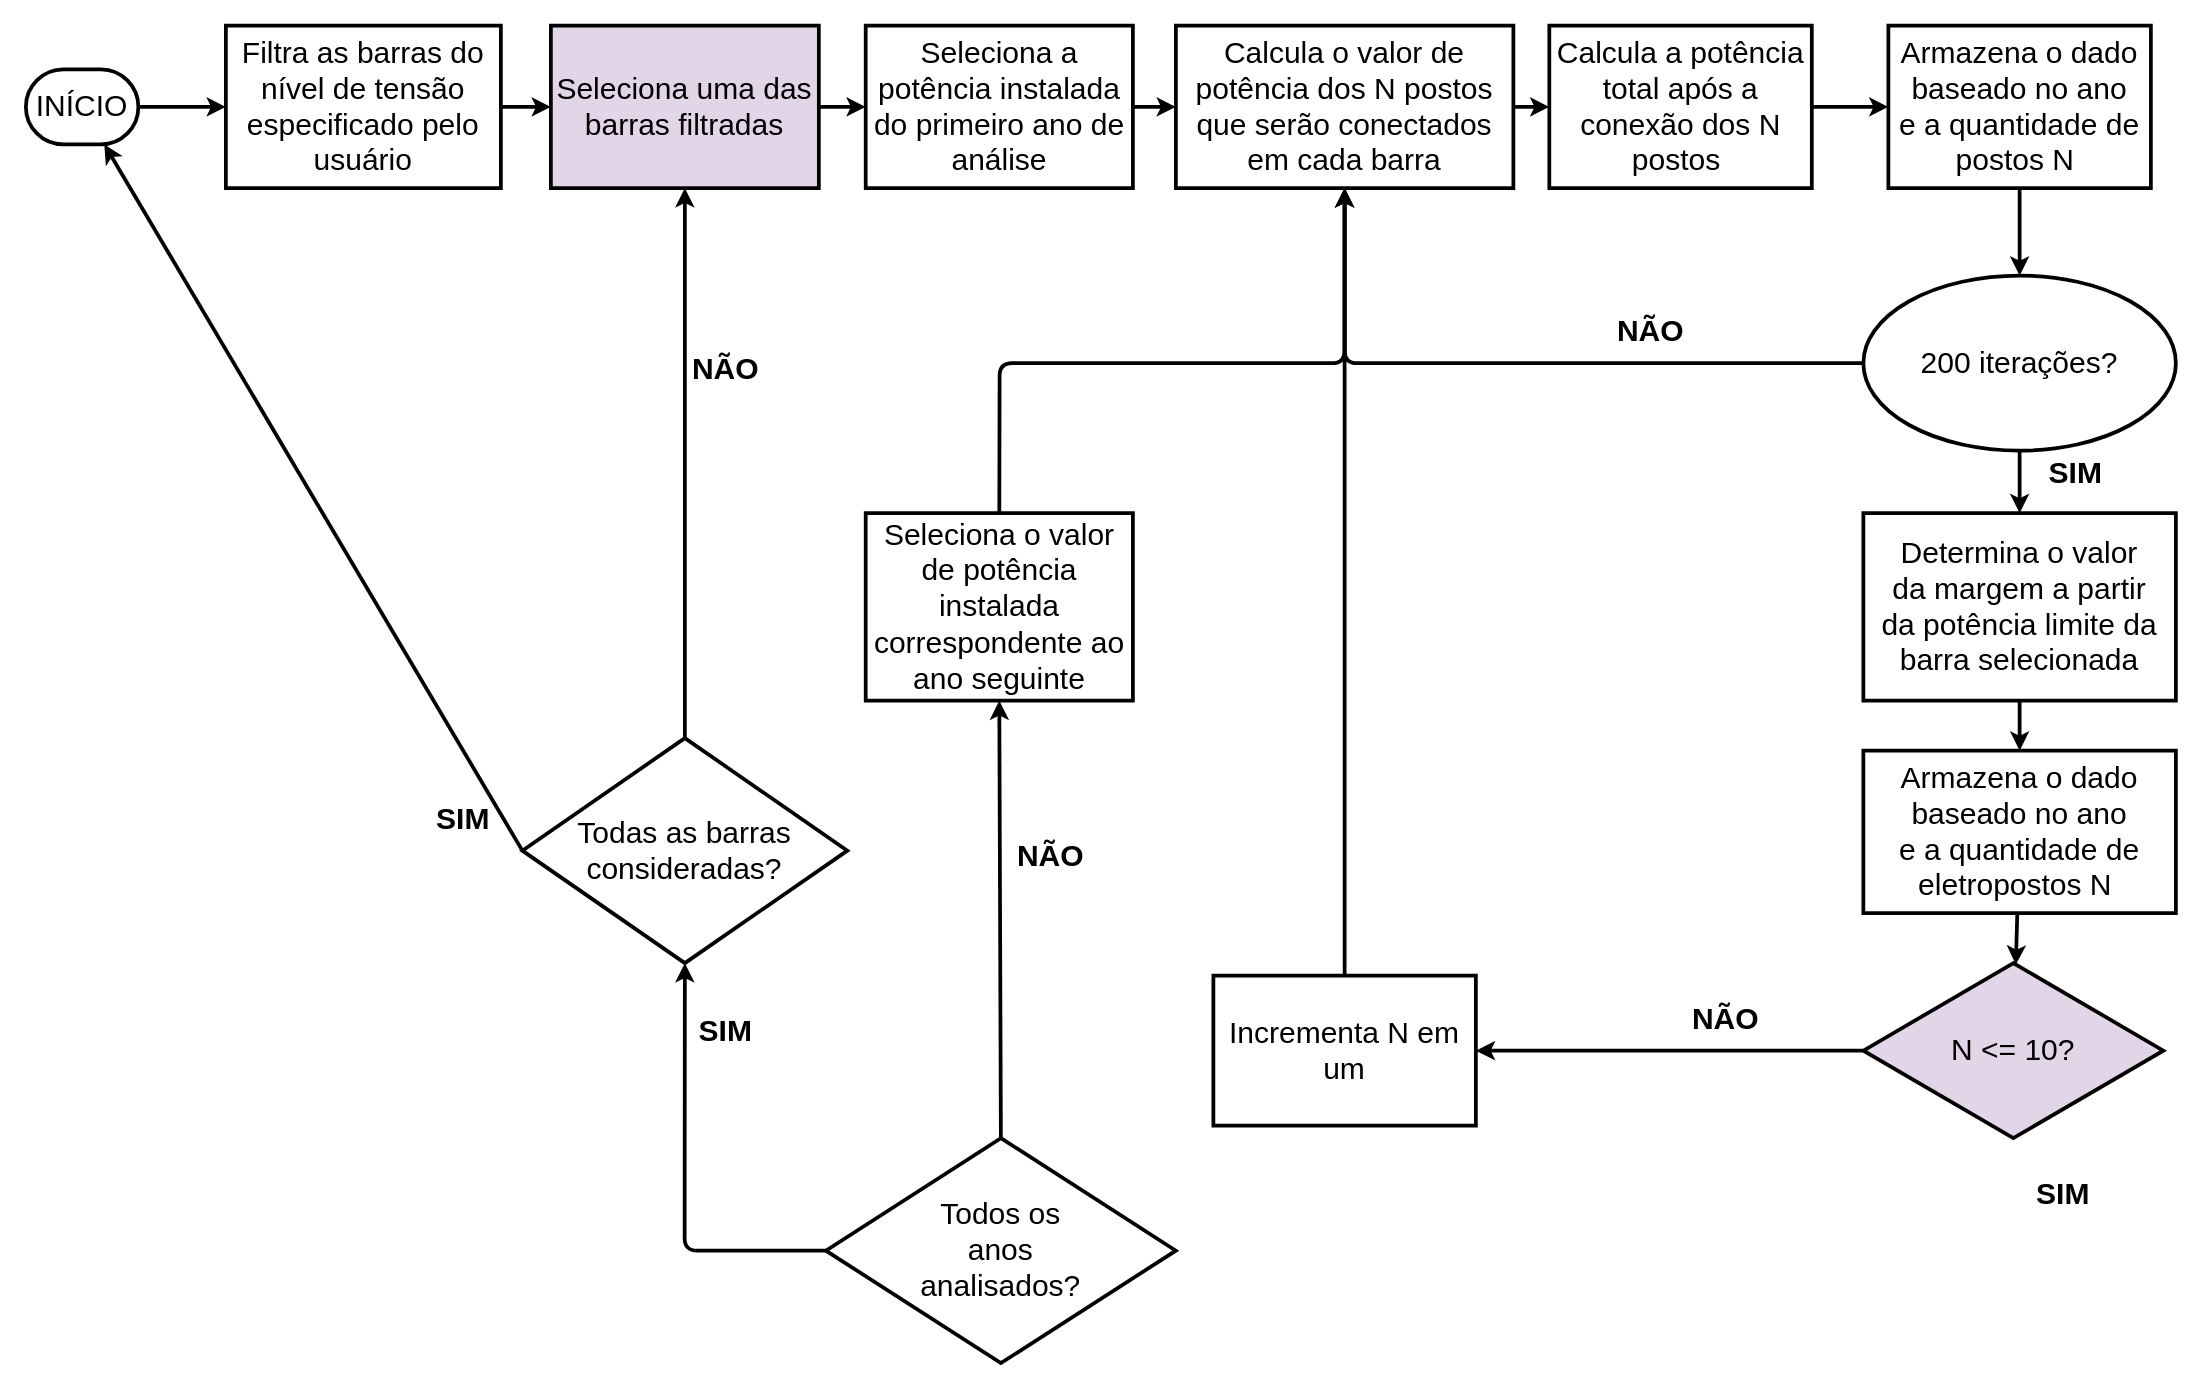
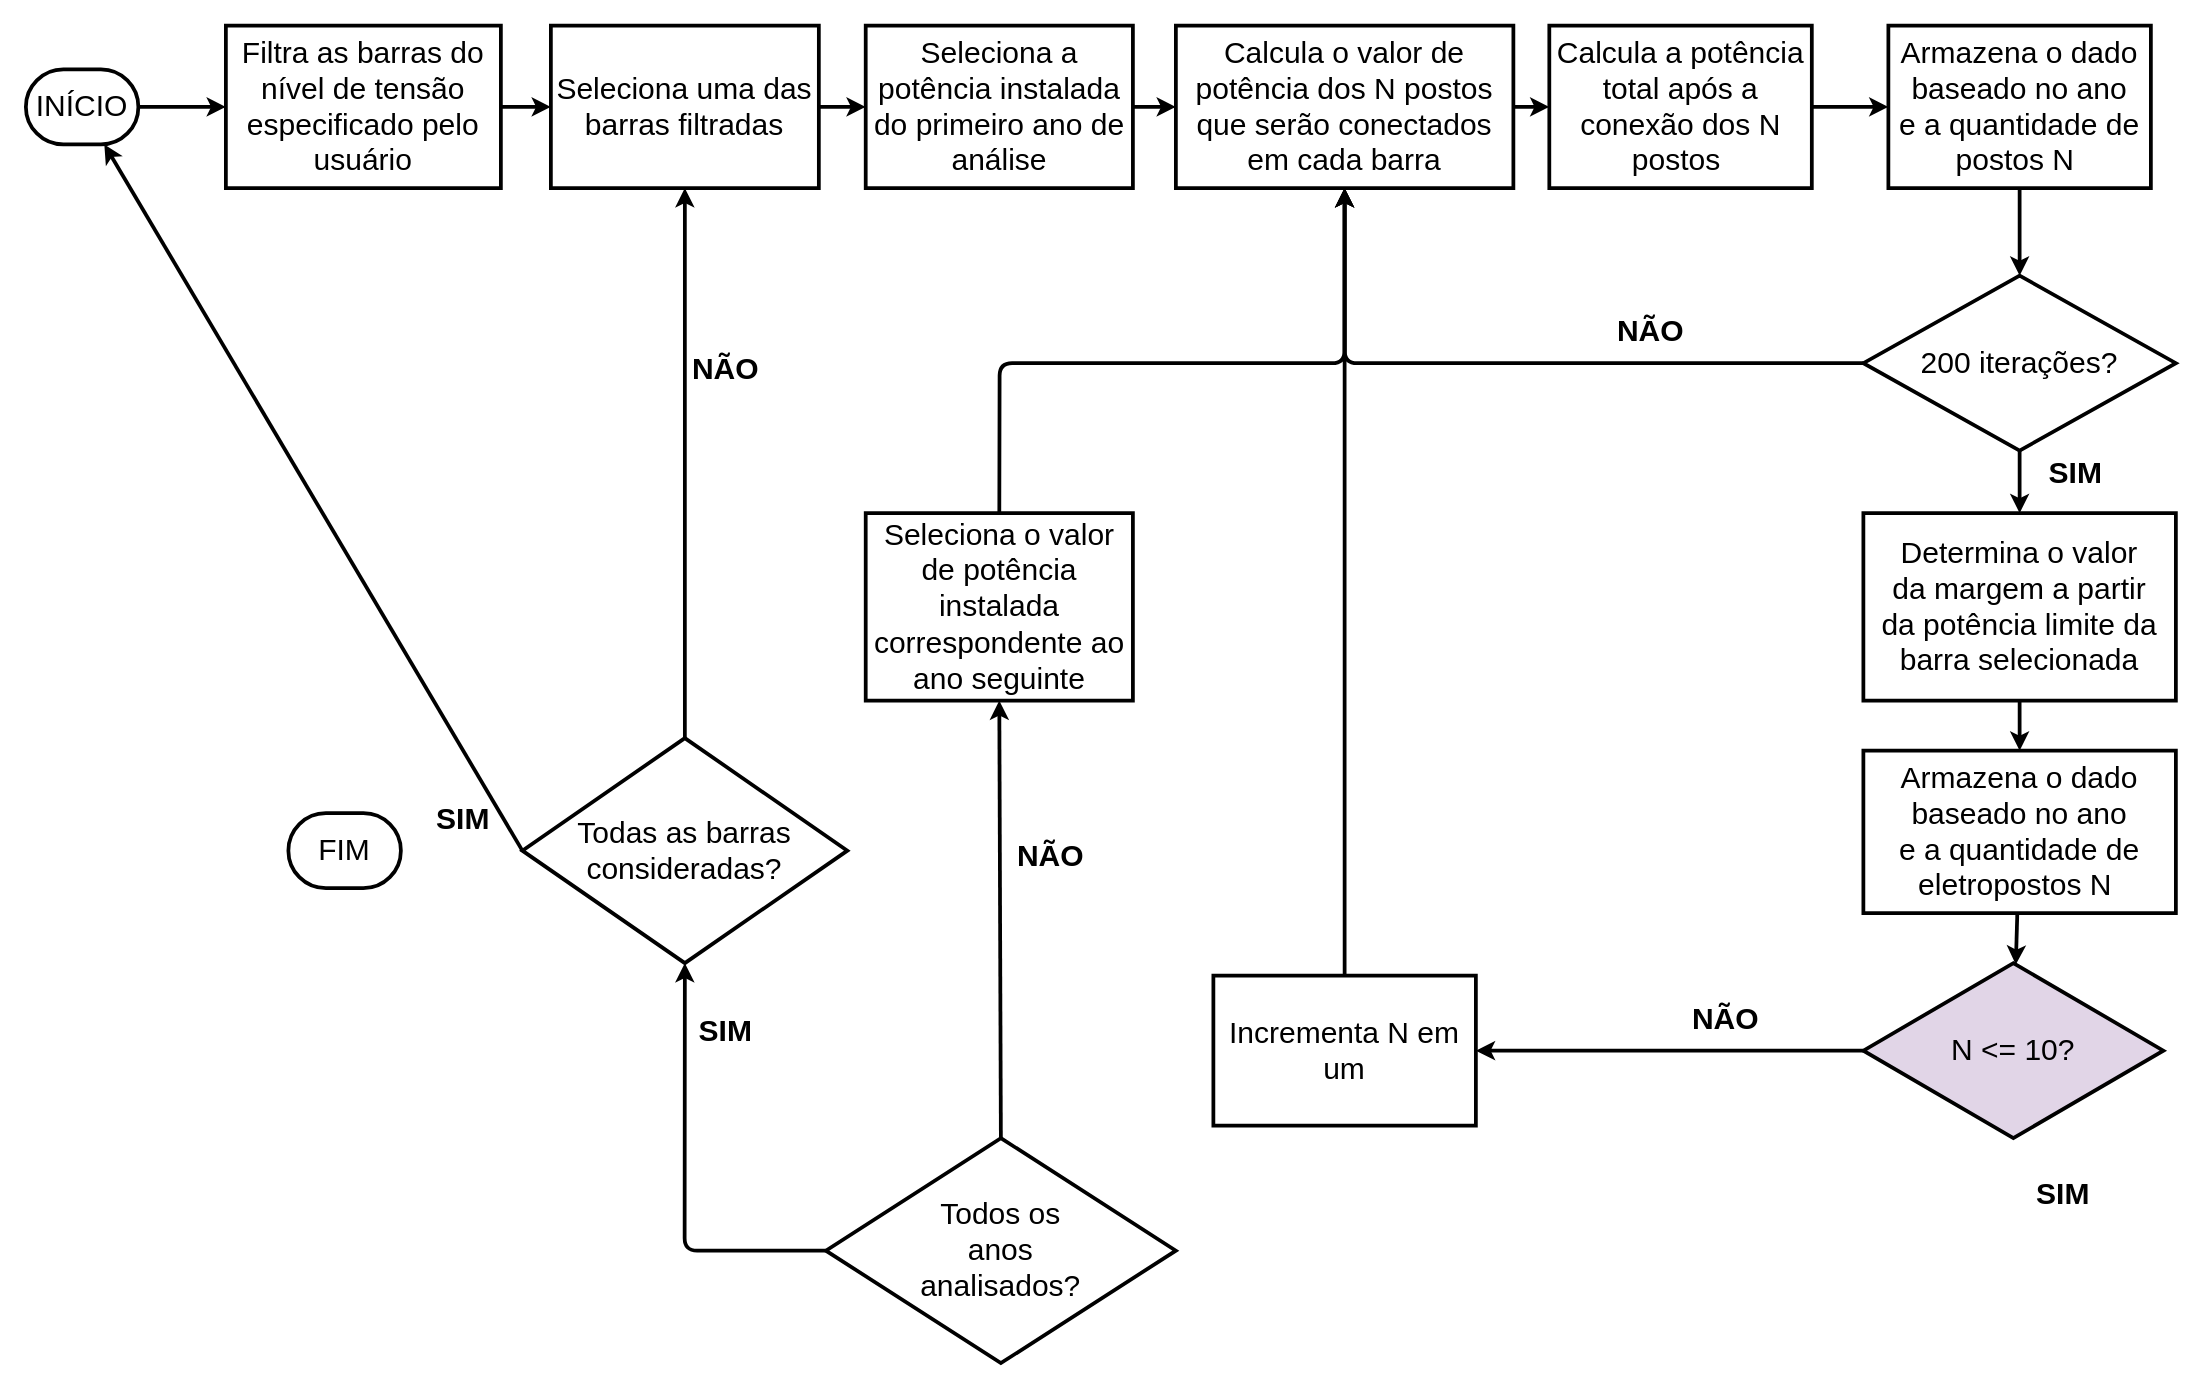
node "Seleciona uma das barras filtradas": fillcolor #e1d5e7 -> #ffffff
node "200 iterações?": shape ellipse -> diamond
node "FIM": added
